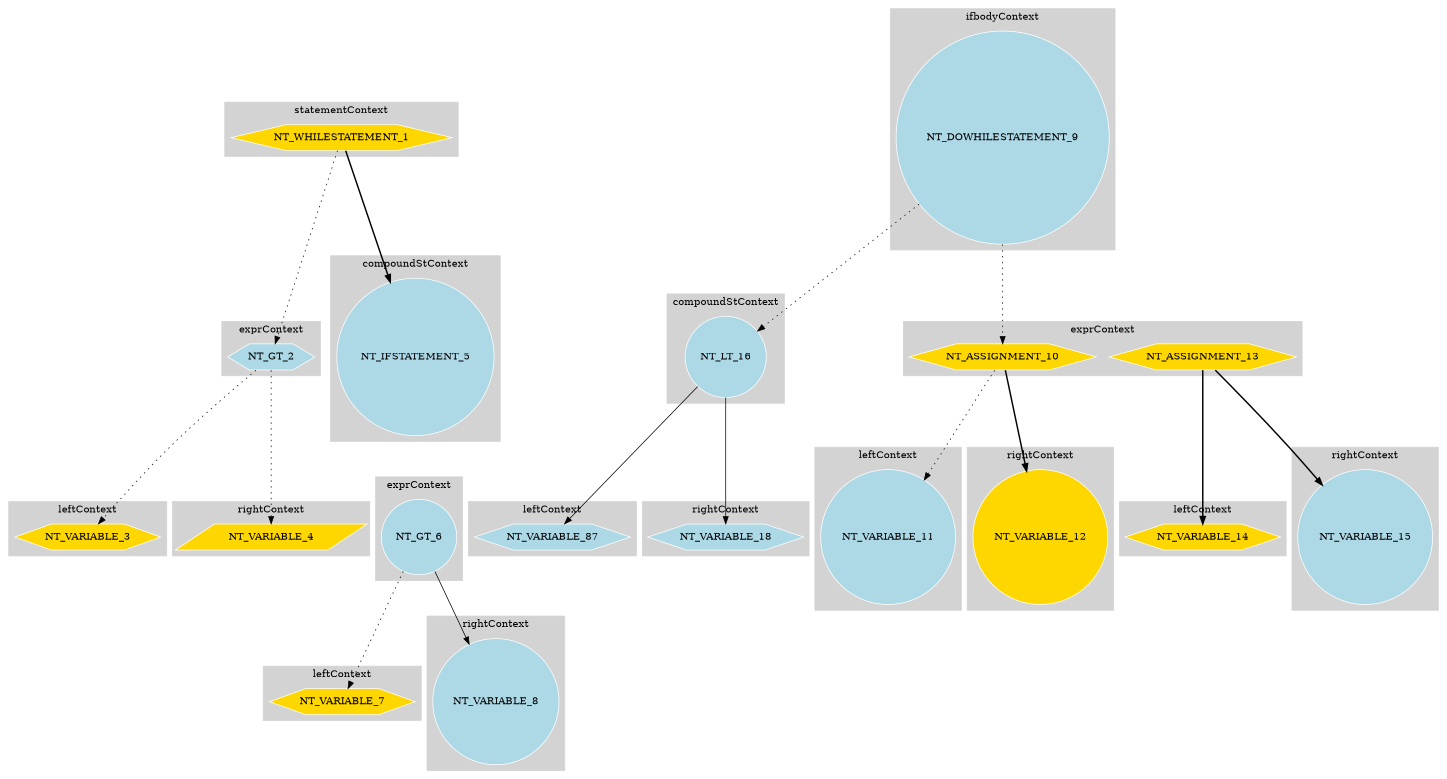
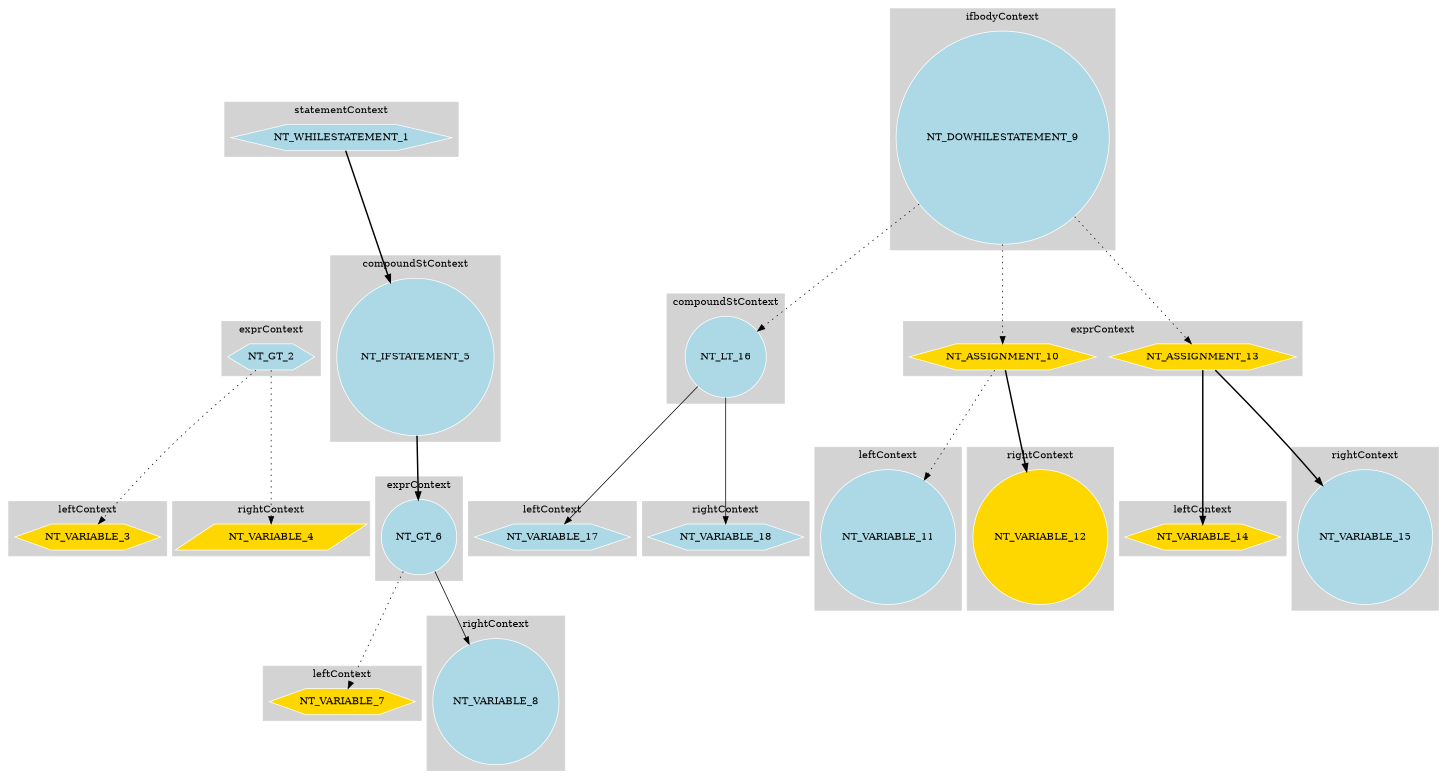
node "NT_WHILESTATEMENT_1": fillcolor gold -> lightblue
edge "NT_WHILESTATEMENT_1" -> "NT_GT_2": removed
edge "NT_DOWHILESTATEMENT_9" -> "NT_ASSIGNMENT_13": added
edge "NT_IFSTATEMENT_5" -> "NT_GT_6": added
node "NT_VARIABLE_87": label "NT_VARIABLE_87" -> "NT_VARIABLE_17"
